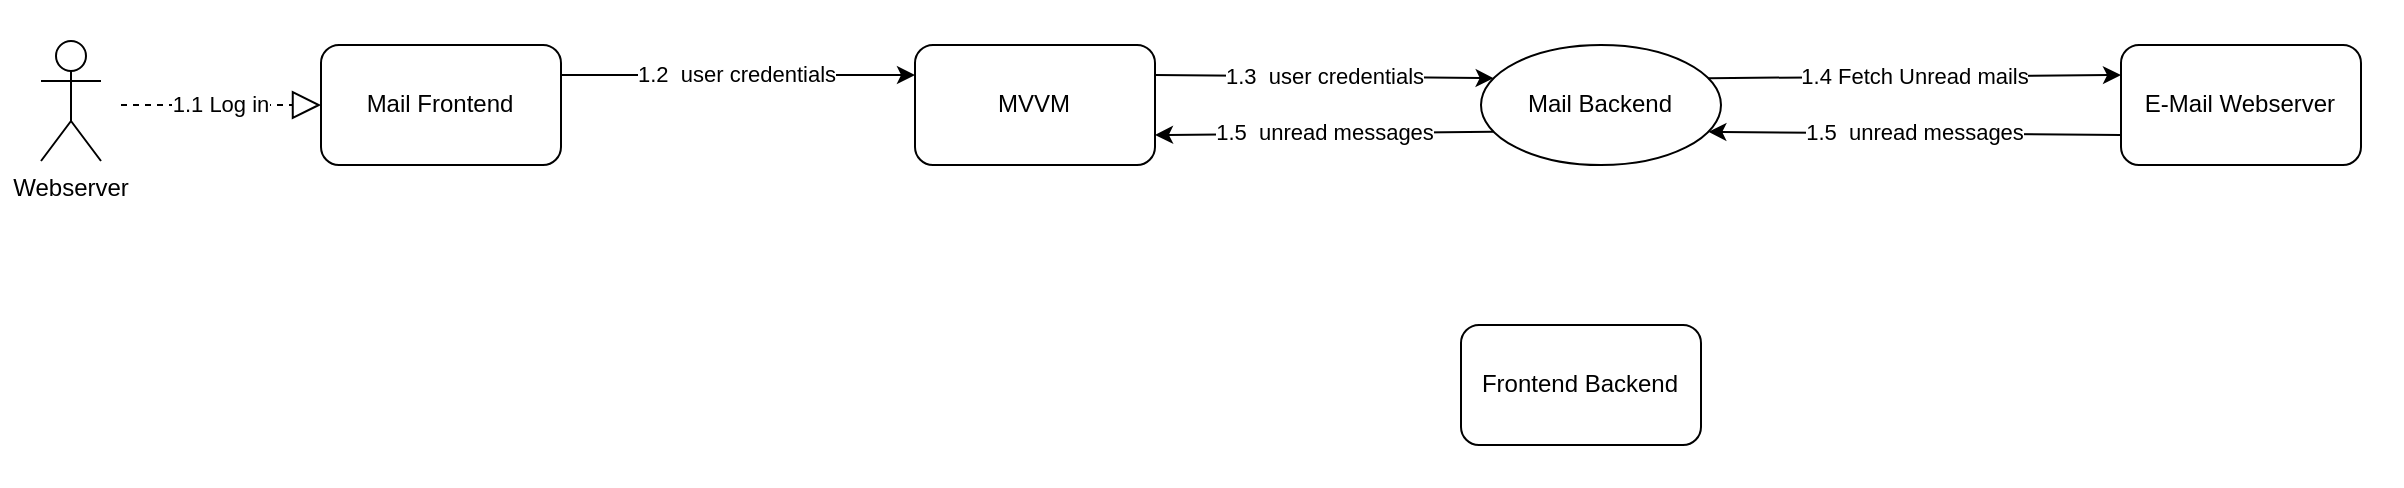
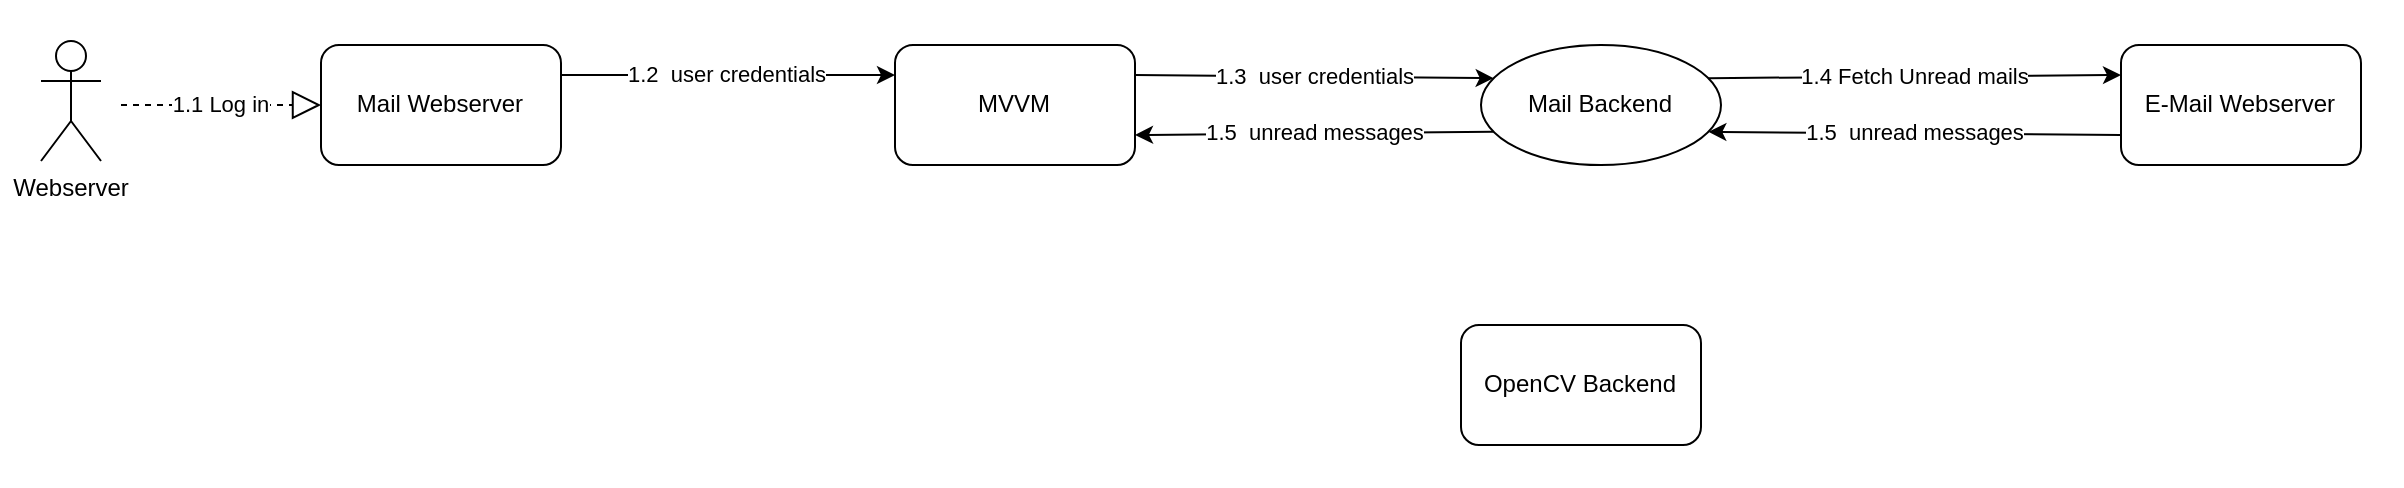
node "Mail Frontend": label "Mail Frontend" -> "Mail Webserver"
node "MVVM": moved (1035, 105) -> (1015, 105)
node "Frontend Backend": label "Frontend Backend" -> "OpenCV Backend"
